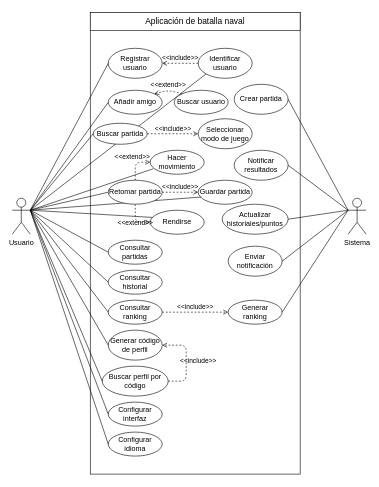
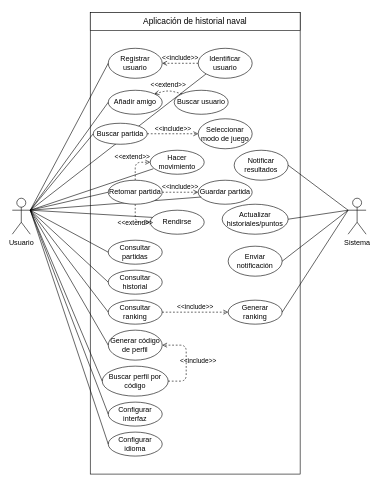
node "Aplicación de batalla naval": label "Aplicación de batalla naval" -> "Aplicación de historial naval"
node "Crear partida": removed
edge "Crear partida" -- "Sistema": removed
